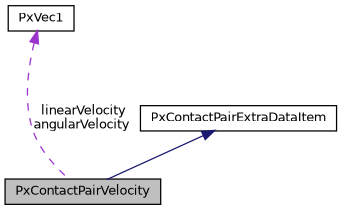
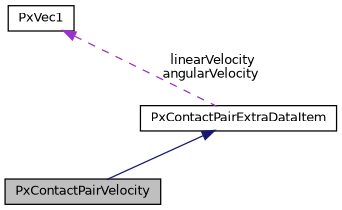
edge "PxContactPairVelocity" -> "PxVec1": now "PxContactPairExtraDataItem" -> "PxVec1"
